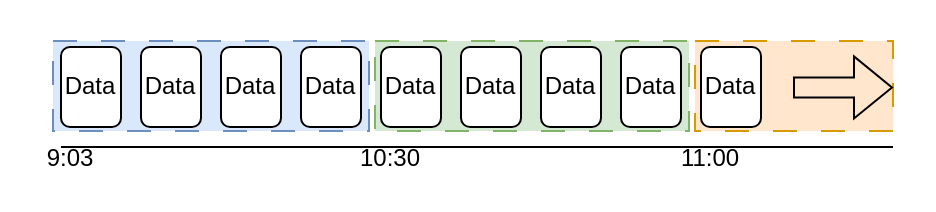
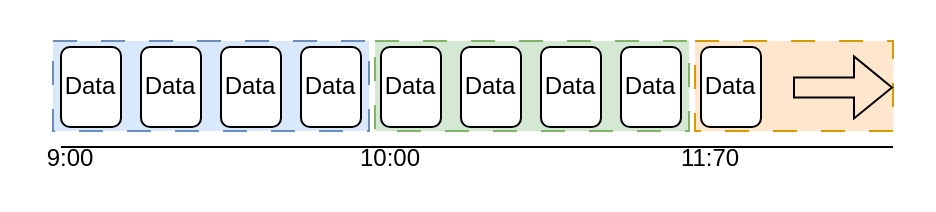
node "9:03": label "9:03" -> "9:00"
node "10:30": label "10:30" -> "10:00"
node "11:00": label "11:00" -> "11:70"
